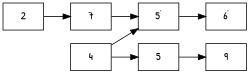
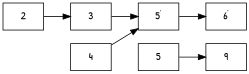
node "7": label "7" -> "3"
edge "4" -> "5": removed
